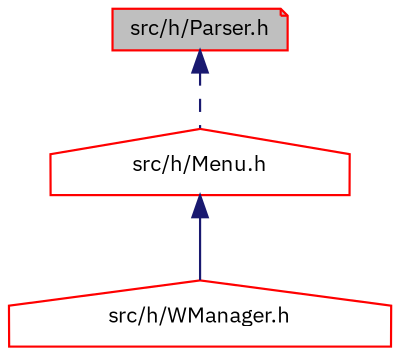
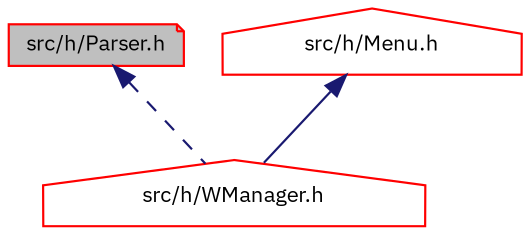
edge "src/h/Menu.h" -> "src/h/Parser.h": now "src/h/WManager.h" -> "src/h/Parser.h"
